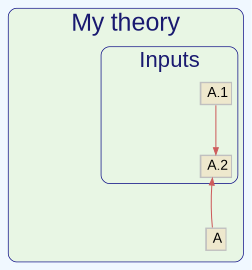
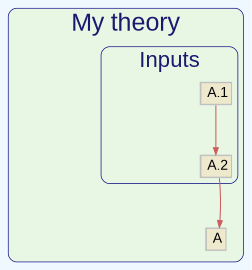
edge "A" -> "A.2": reversed
